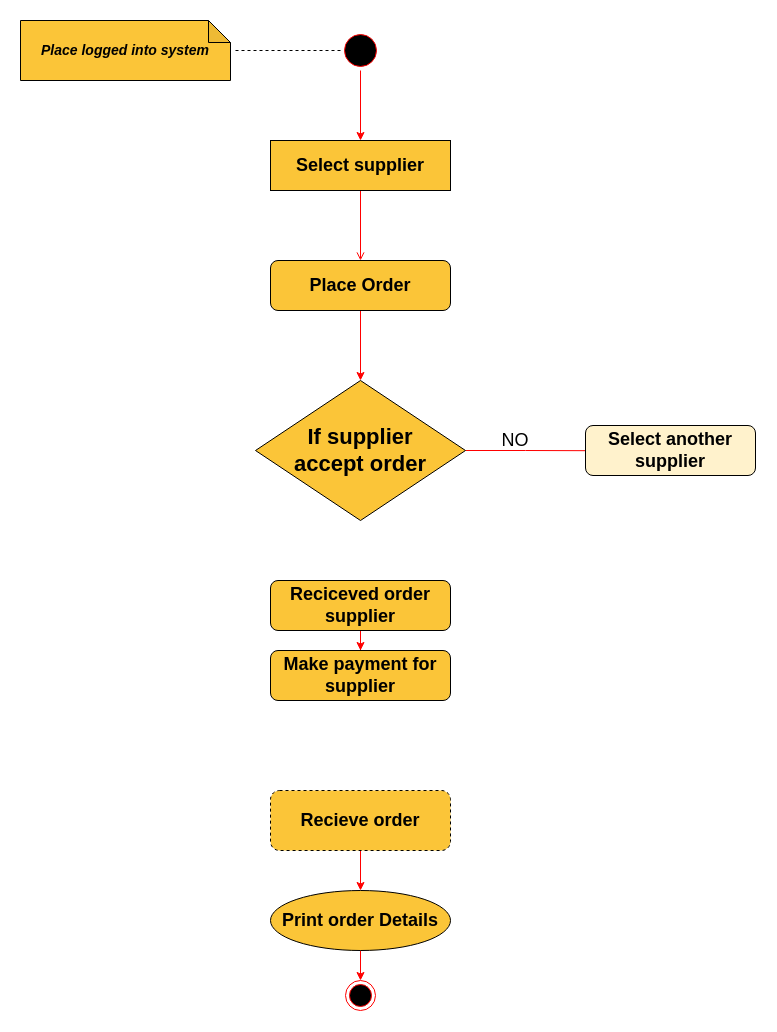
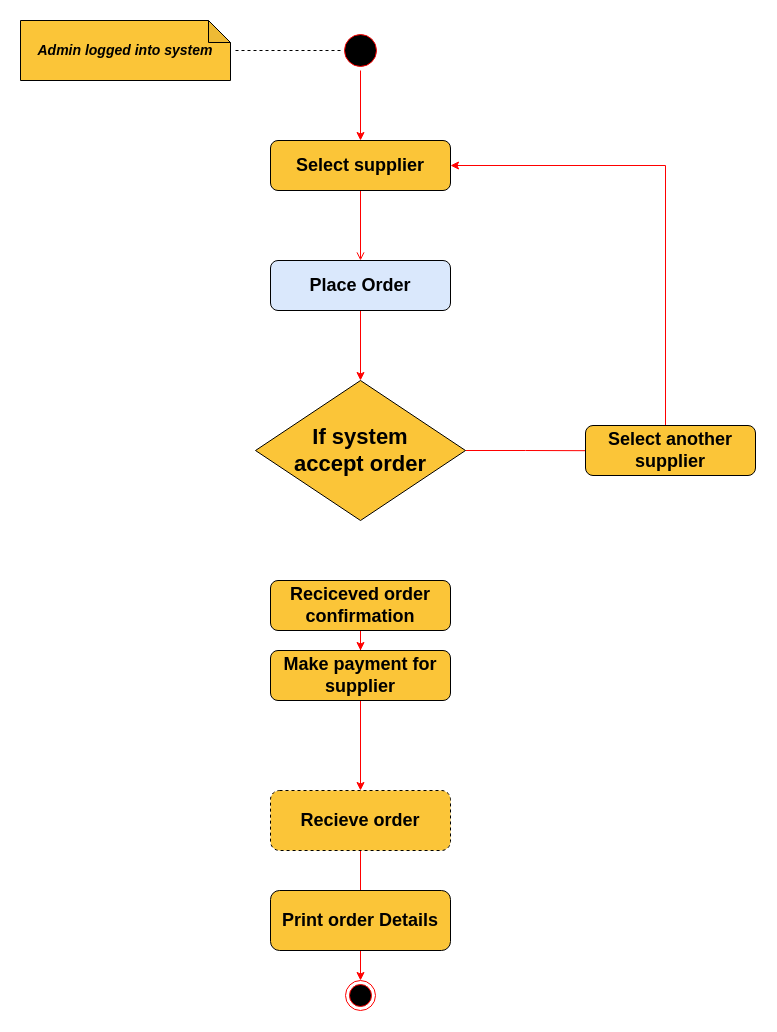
node "Place logged into system": label "Place logged into system" -> "Admin logged into system"
node "Select supplier": shape rectangle -> rounded rectangle
edge "Select another supplier" -> "Select supplier": added
node "Place Order": fillcolor #fbc538 -> #dae8fc
node "NO": removed
node "If supplier accept order": label "If supplier accept order" -> "If system accept order"
node "Select another supplier": fillcolor #fff2cc -> #fbc538
node "Reciceved order supplier": label "Reciceved order supplier" -> "Reciceved order confirmation"
edge "Make payment for supplier" -> "Recieve order": added
edge "Recieve order" -> "Print order Details": arrowhead classic -> none
node "Print order Details": shape ellipse -> rounded rectangle
